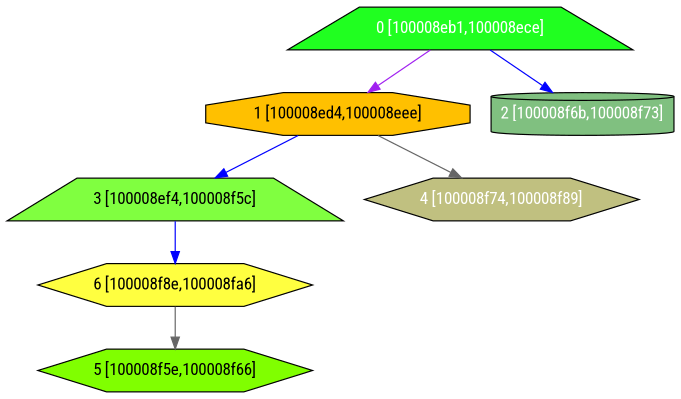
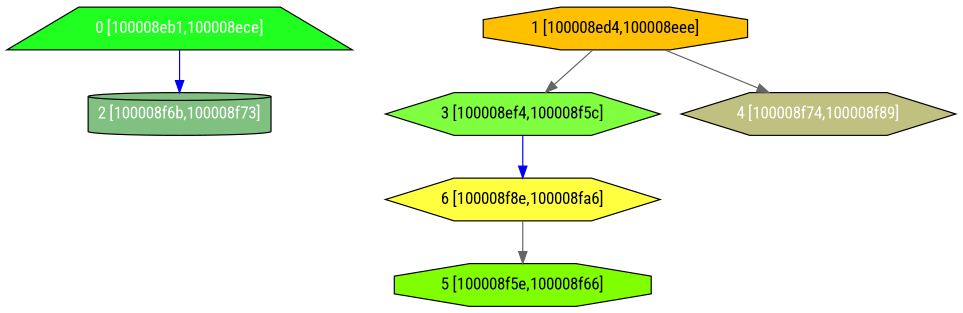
edge "0 [100008eb1,100008ece]" -> "1 [100008ed4,100008eee]": removed
edge "1 [100008ed4,100008eee]" -> "3 [100008ef4,100008f5c]": color blue -> gray40
node "3 [100008ef4,100008f5c]": shape trapezium -> hexagon
node "5 [100008f5e,100008f66]": shape hexagon -> octagon
